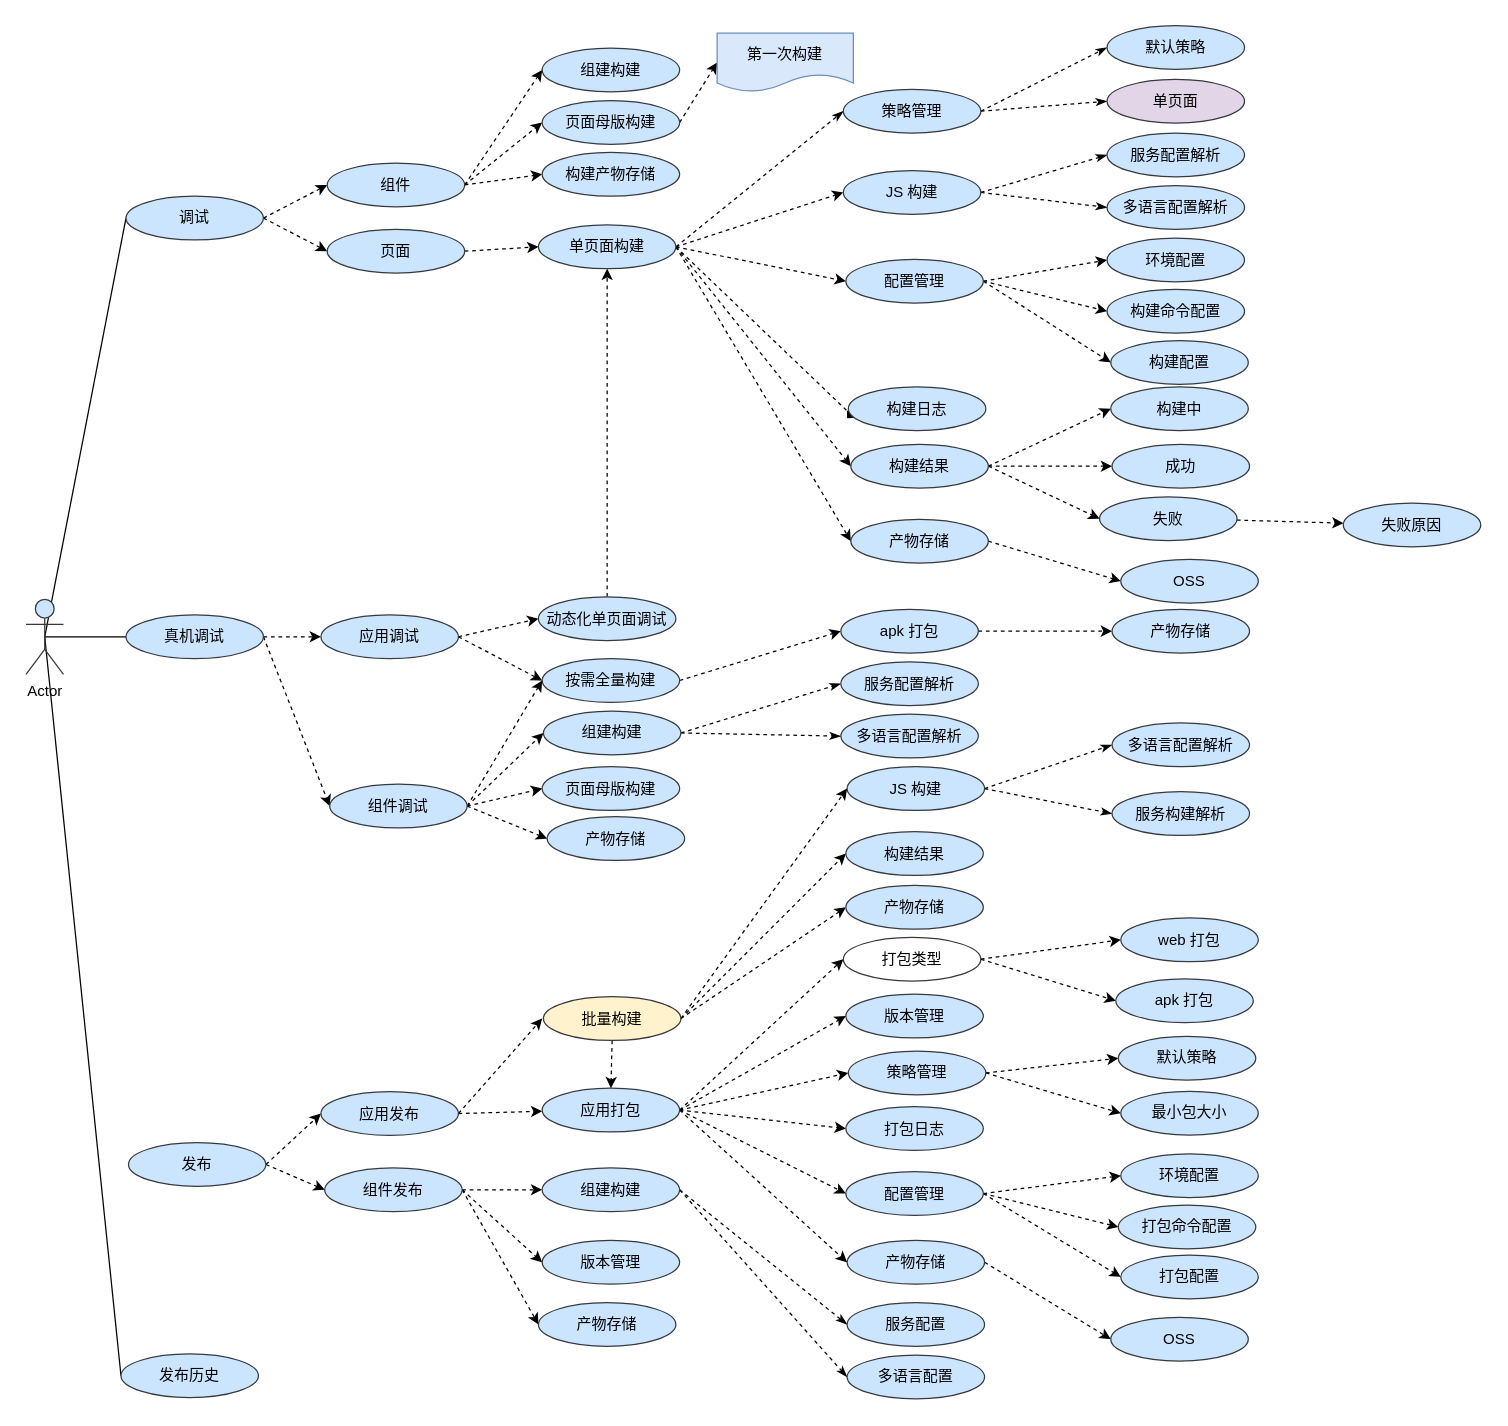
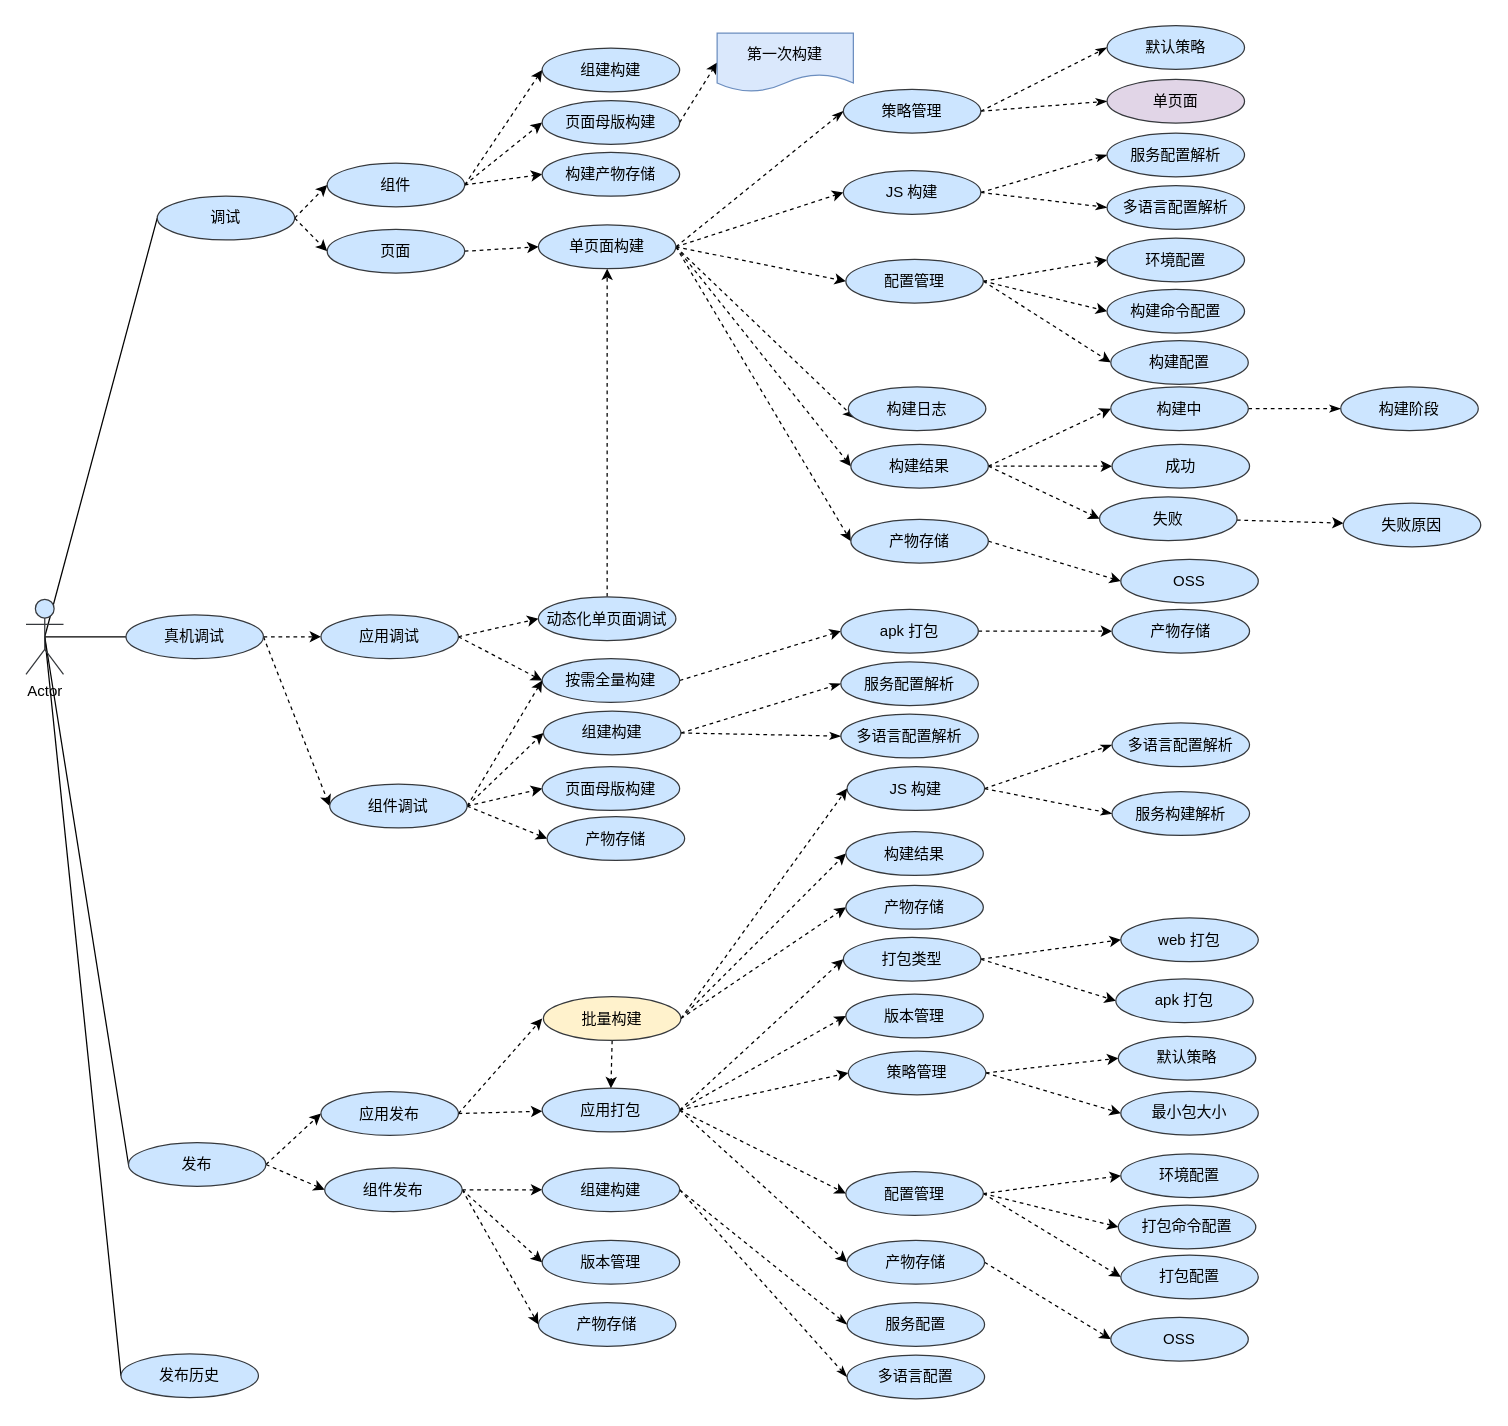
node "调试": moved (194, 218) -> (226, 218)
edge "构建中" -> "构建阶段": added
node "构建阶段": added
edge "单页面构建" -> "构建日志": arrowhead diamond -> classic
edge "Actor" -- "发布": added
node "打包类型": fillcolor #ffffff -> #cce5ff
edge "应用打包" -> "打包日志": removed
node "打包日志": removed
